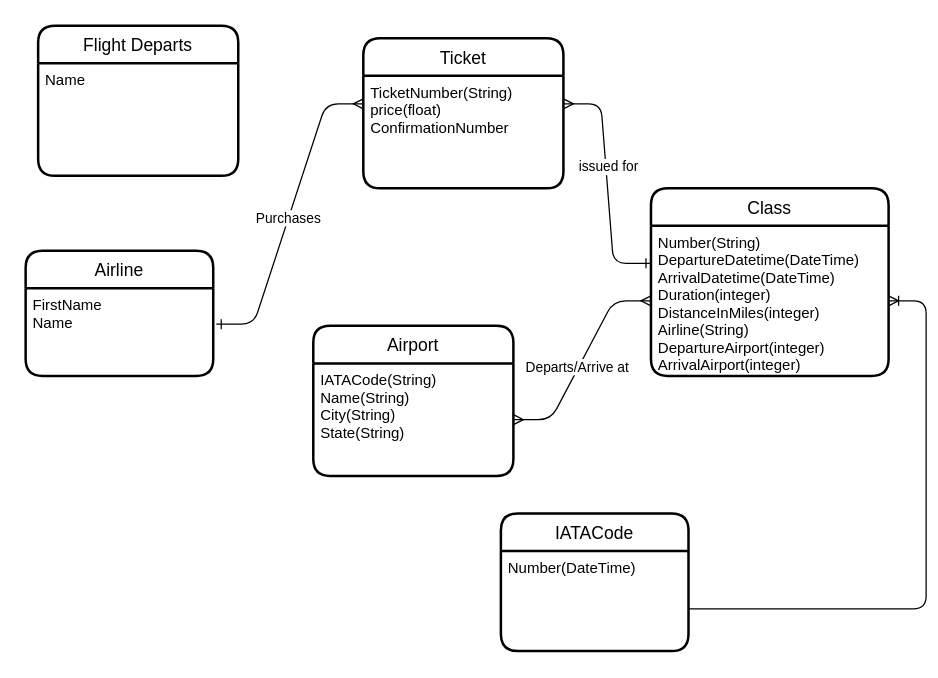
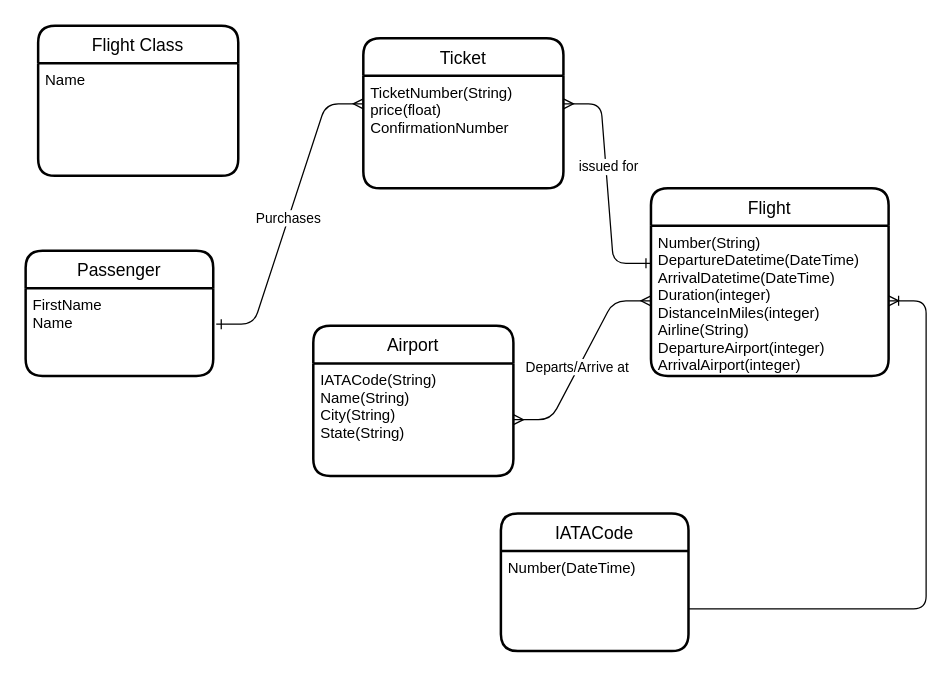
node "Flight Departs": label "Flight Departs" -> "Flight Class"
node "Class": label "Class" -> "Flight"
node "Airline": label "Airline" -> "Passenger"
